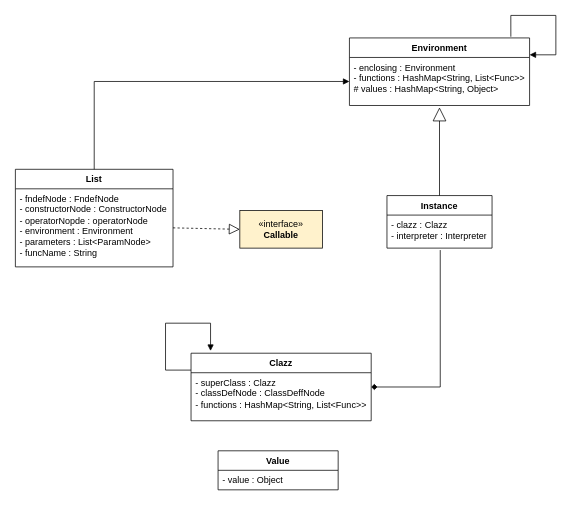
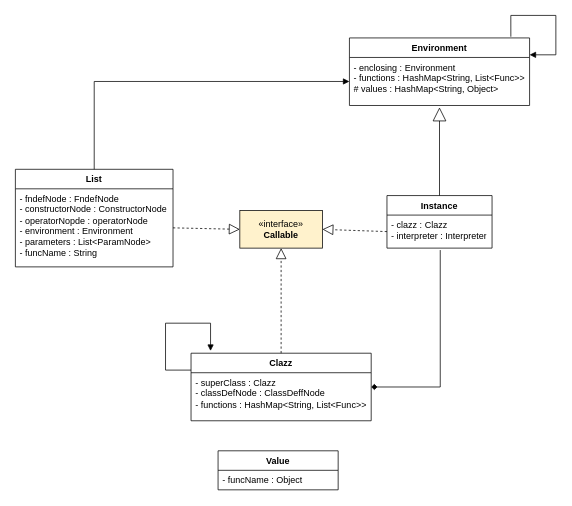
edge "- clazz : Clazz - interpreter : Interpreter" -> "«interface» Callable": added
edge "Clazz" -> "«interface» Callable": added
node "- value : Object": label "- value : Object" -> "- funcName : Object"
